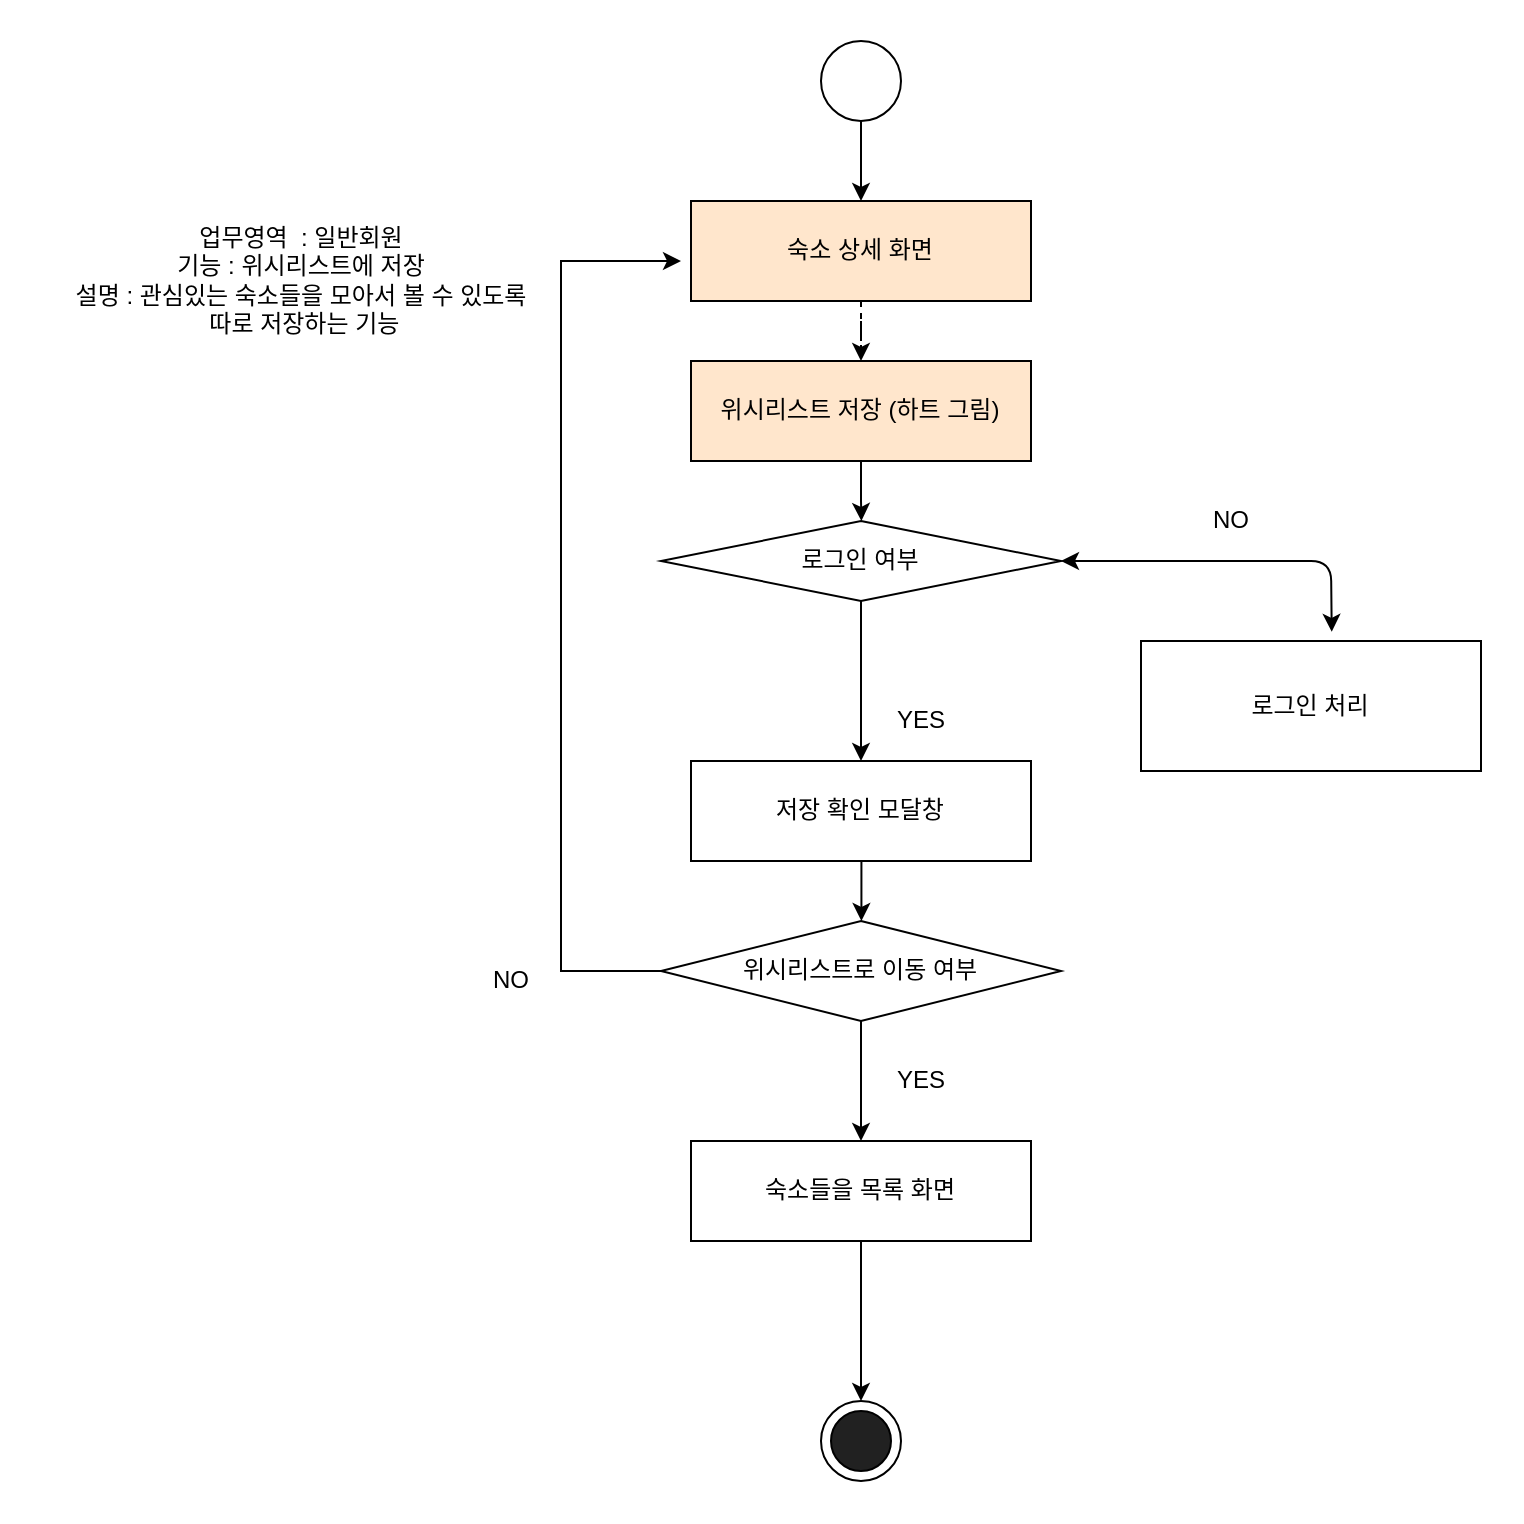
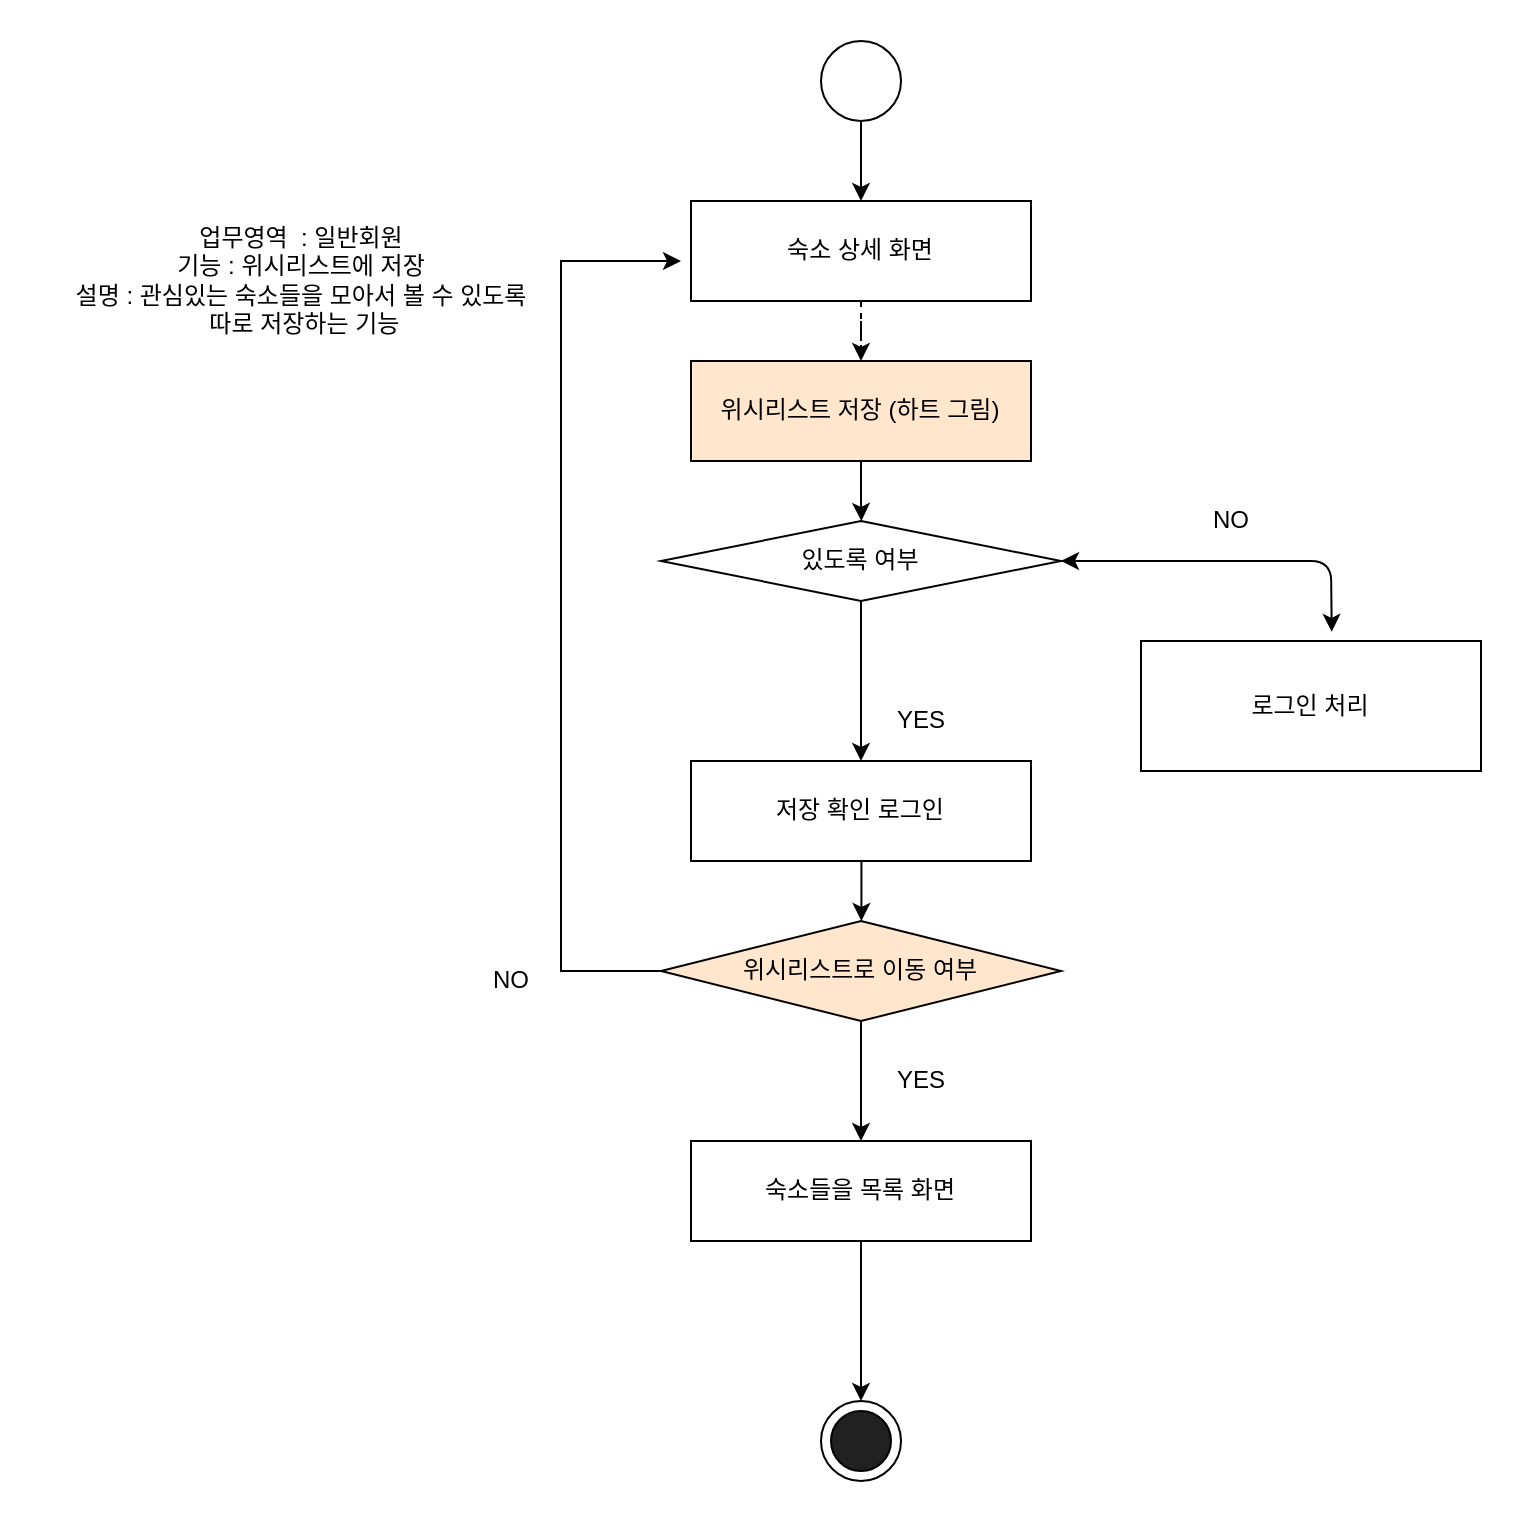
node "숙소 상세 화면": fillcolor #ffe6cc -> #ffffff
node "로그인 여부": label "로그인 여부" -> "있도록 여부"
node "저장 확인 모달창": label "저장 확인 모달창" -> "저장 확인 로그인"
node "위시리스트로 이동 여부": fillcolor #ffffff -> #ffe6cc
